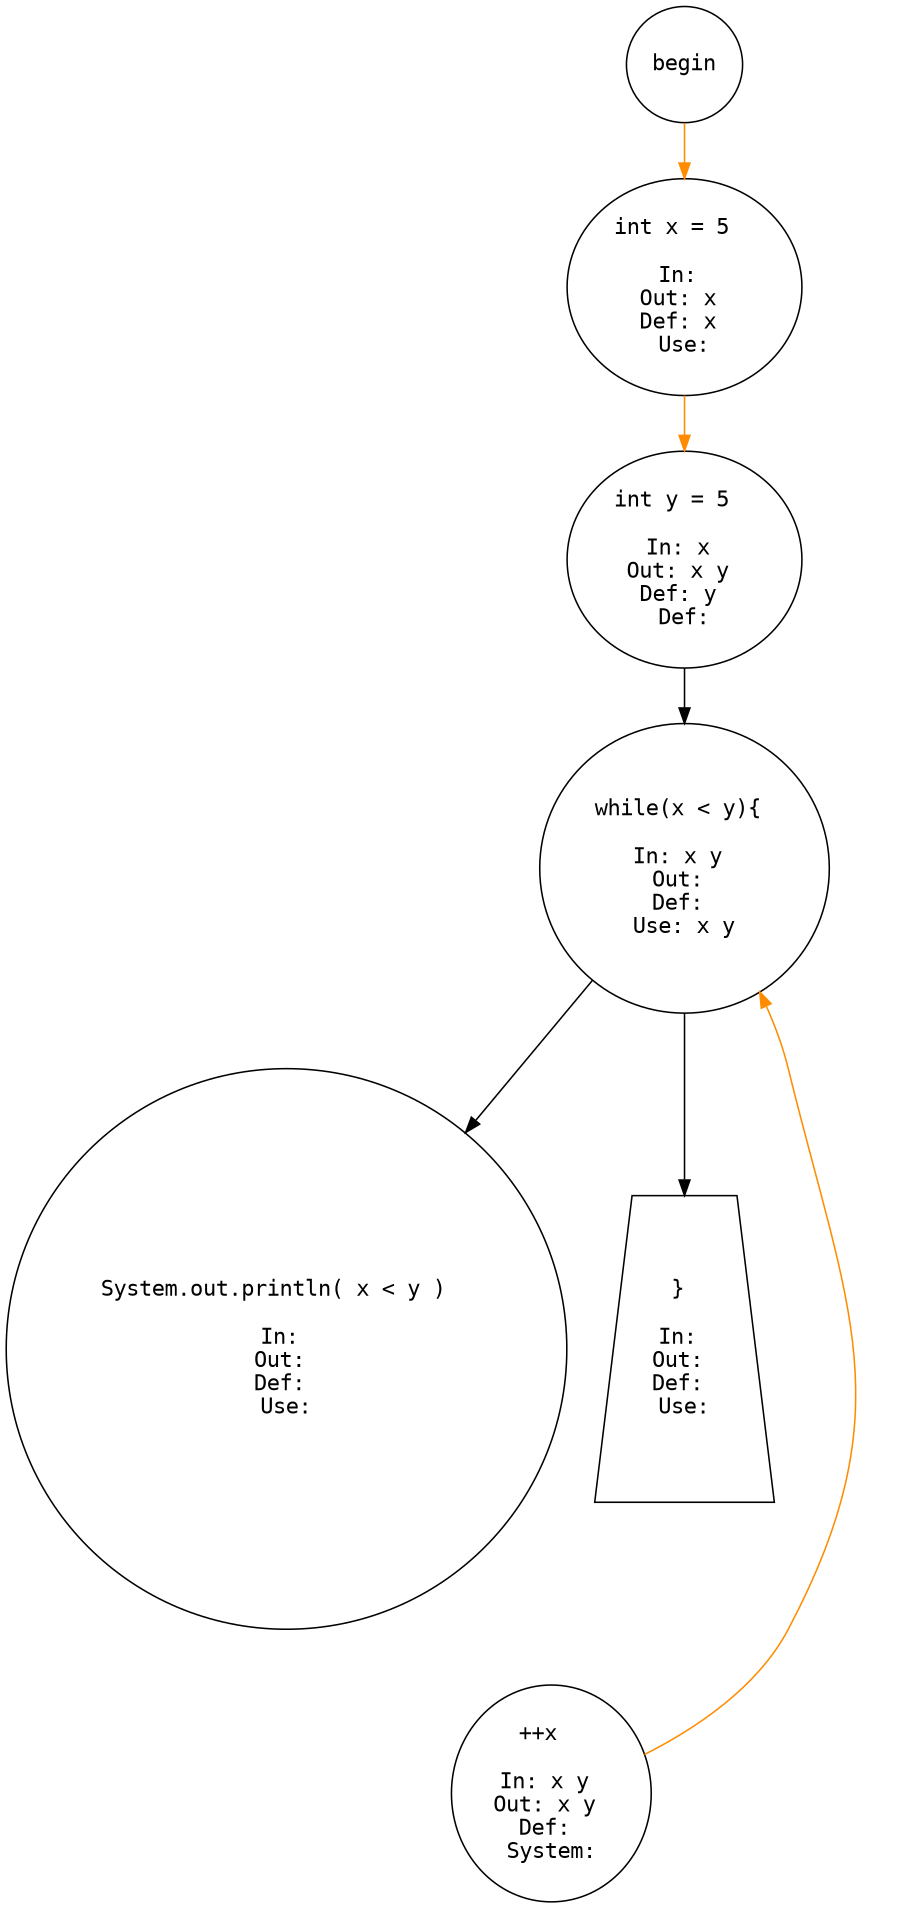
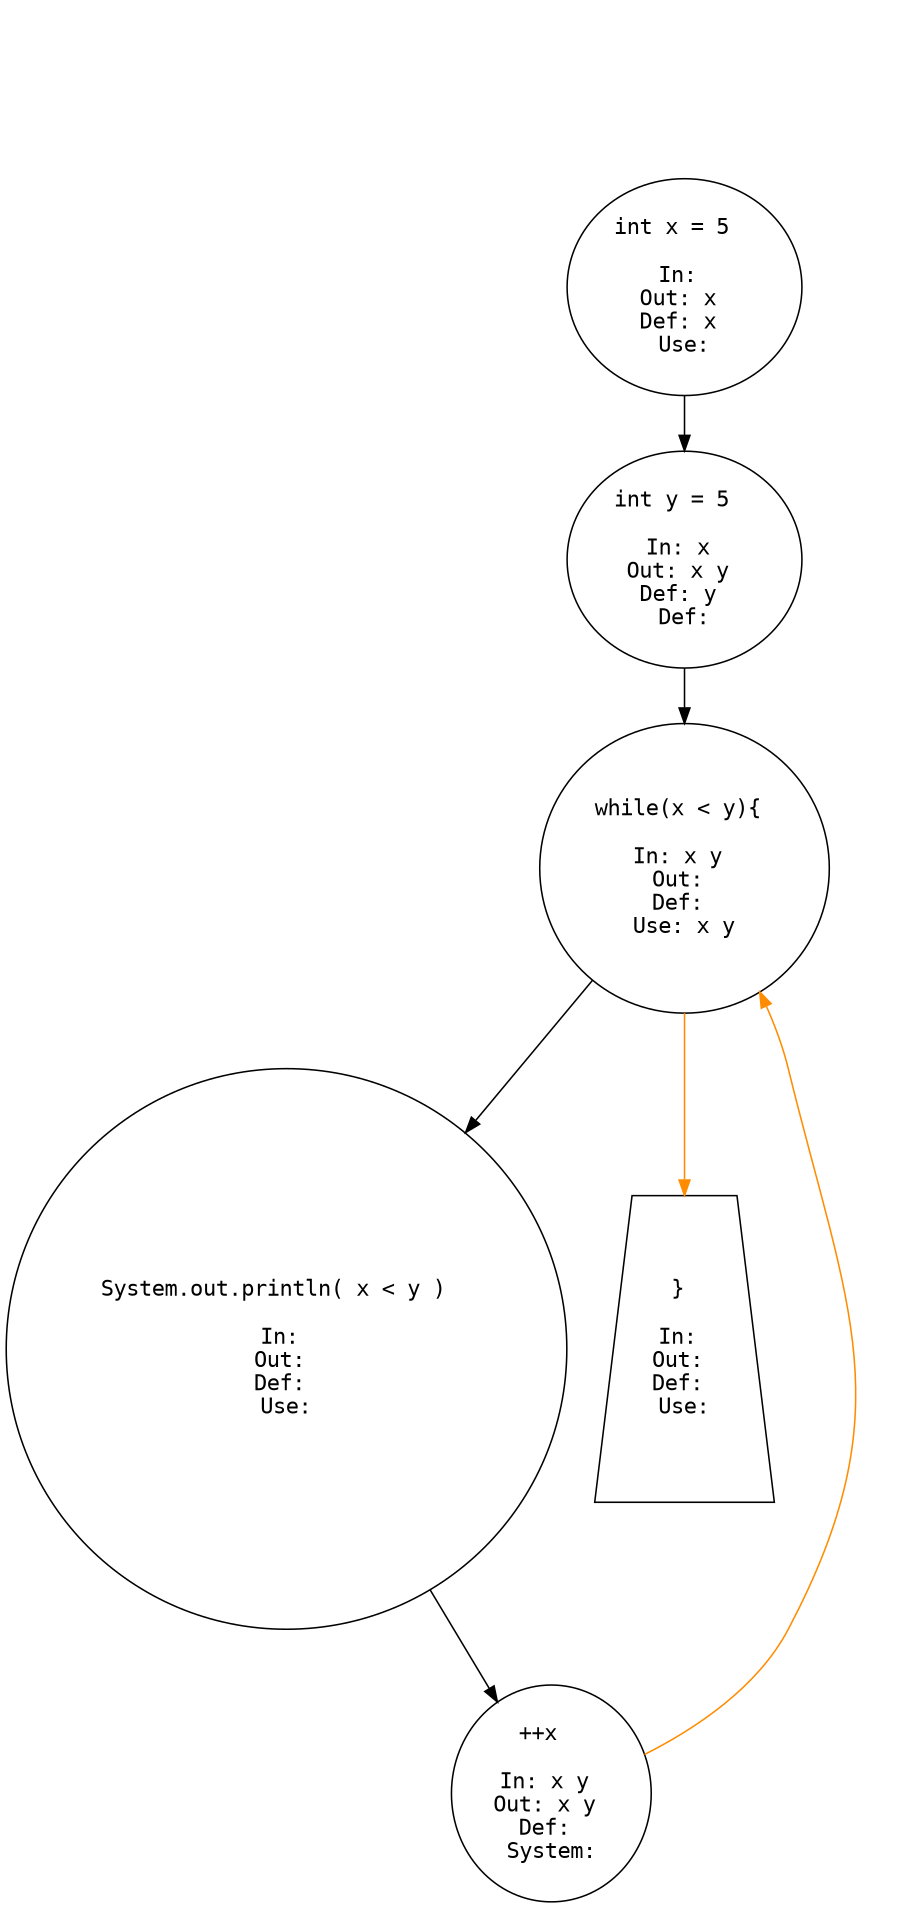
node "begin": removed
edge "int x = 5 In: Out: x Def: x Use:" -> "int y = 5 In: x Out: x y Def: y Def:": color darkorange -> black
edge "while(x < y){ In: x y Out: Def: Use: x y" -> "} In: Out: Def: Use:": color black -> darkorange
edge "System.out.println( x < y ) In: Out: Def: Use:" -> "++x In: x y Out: x y Def: System:": added
